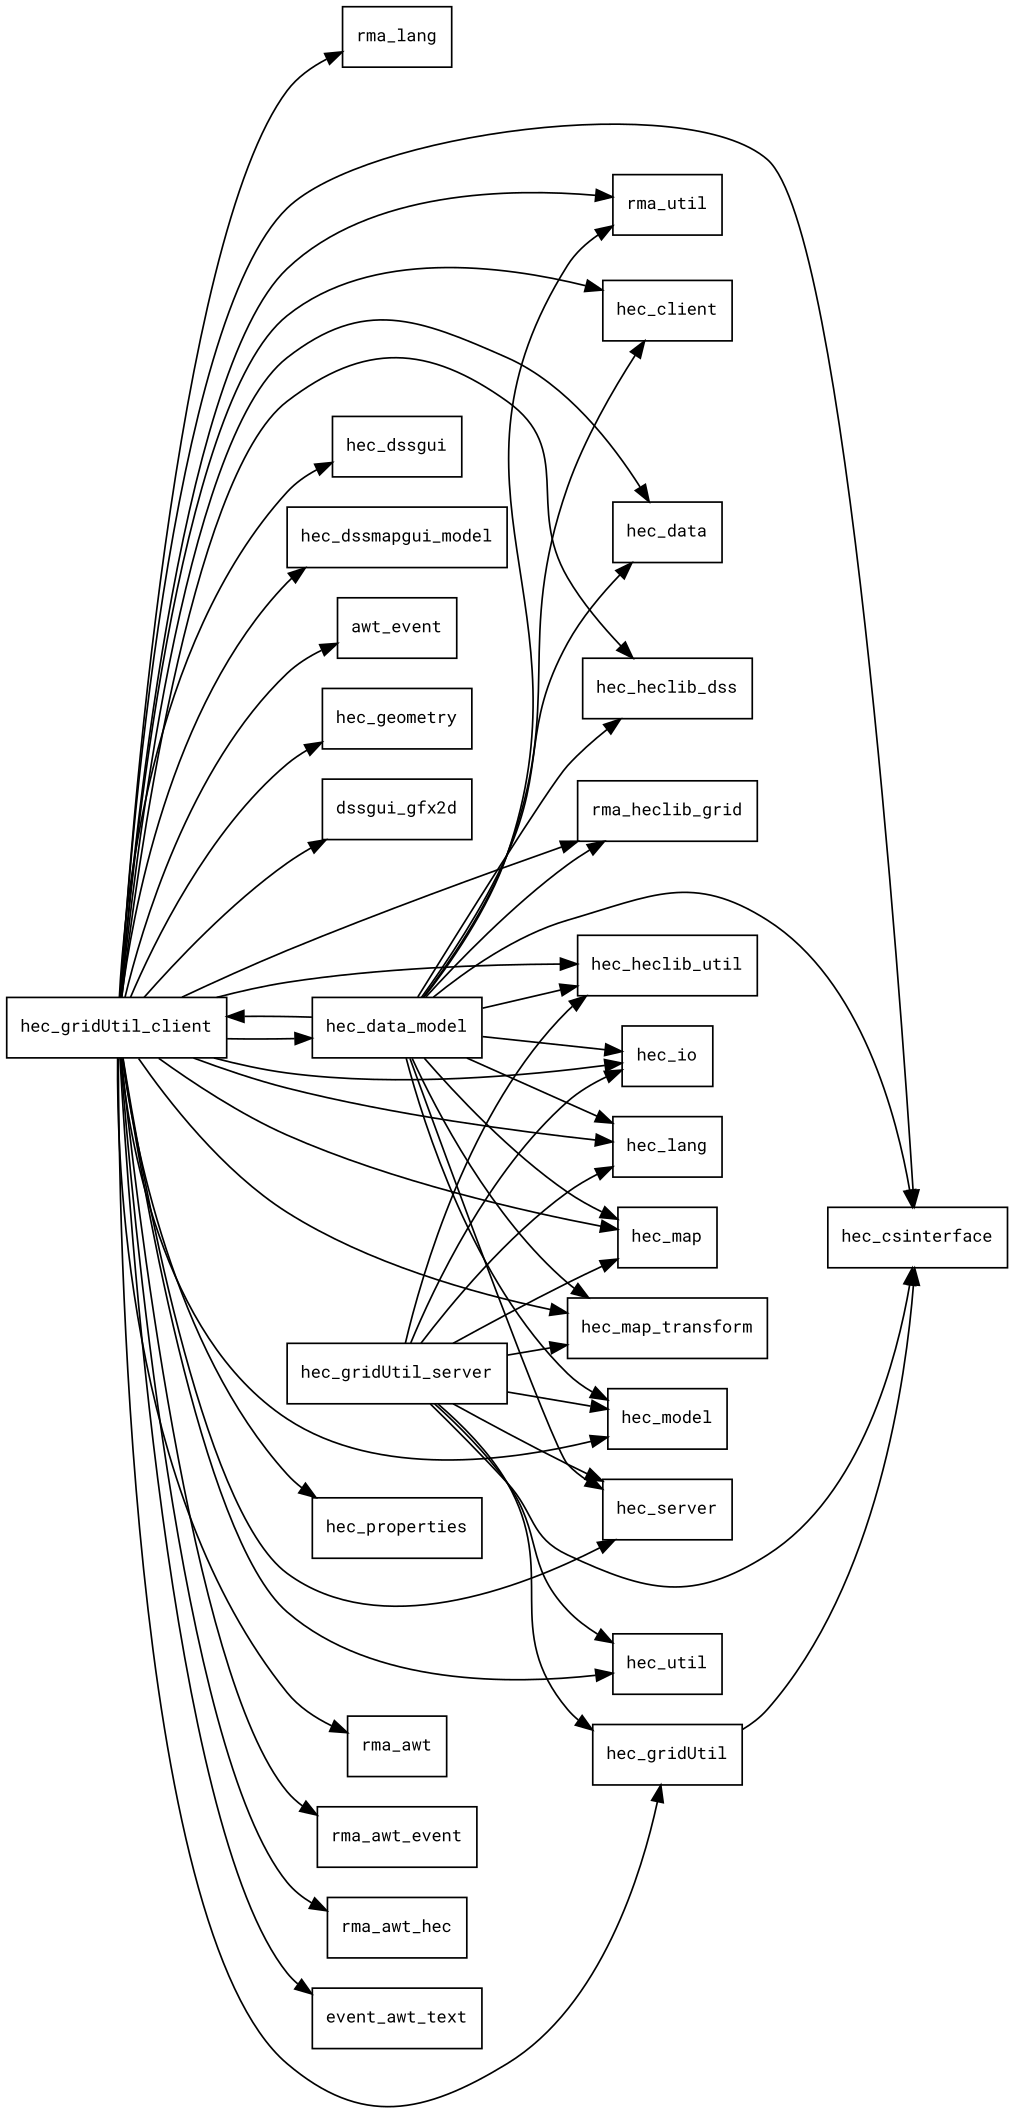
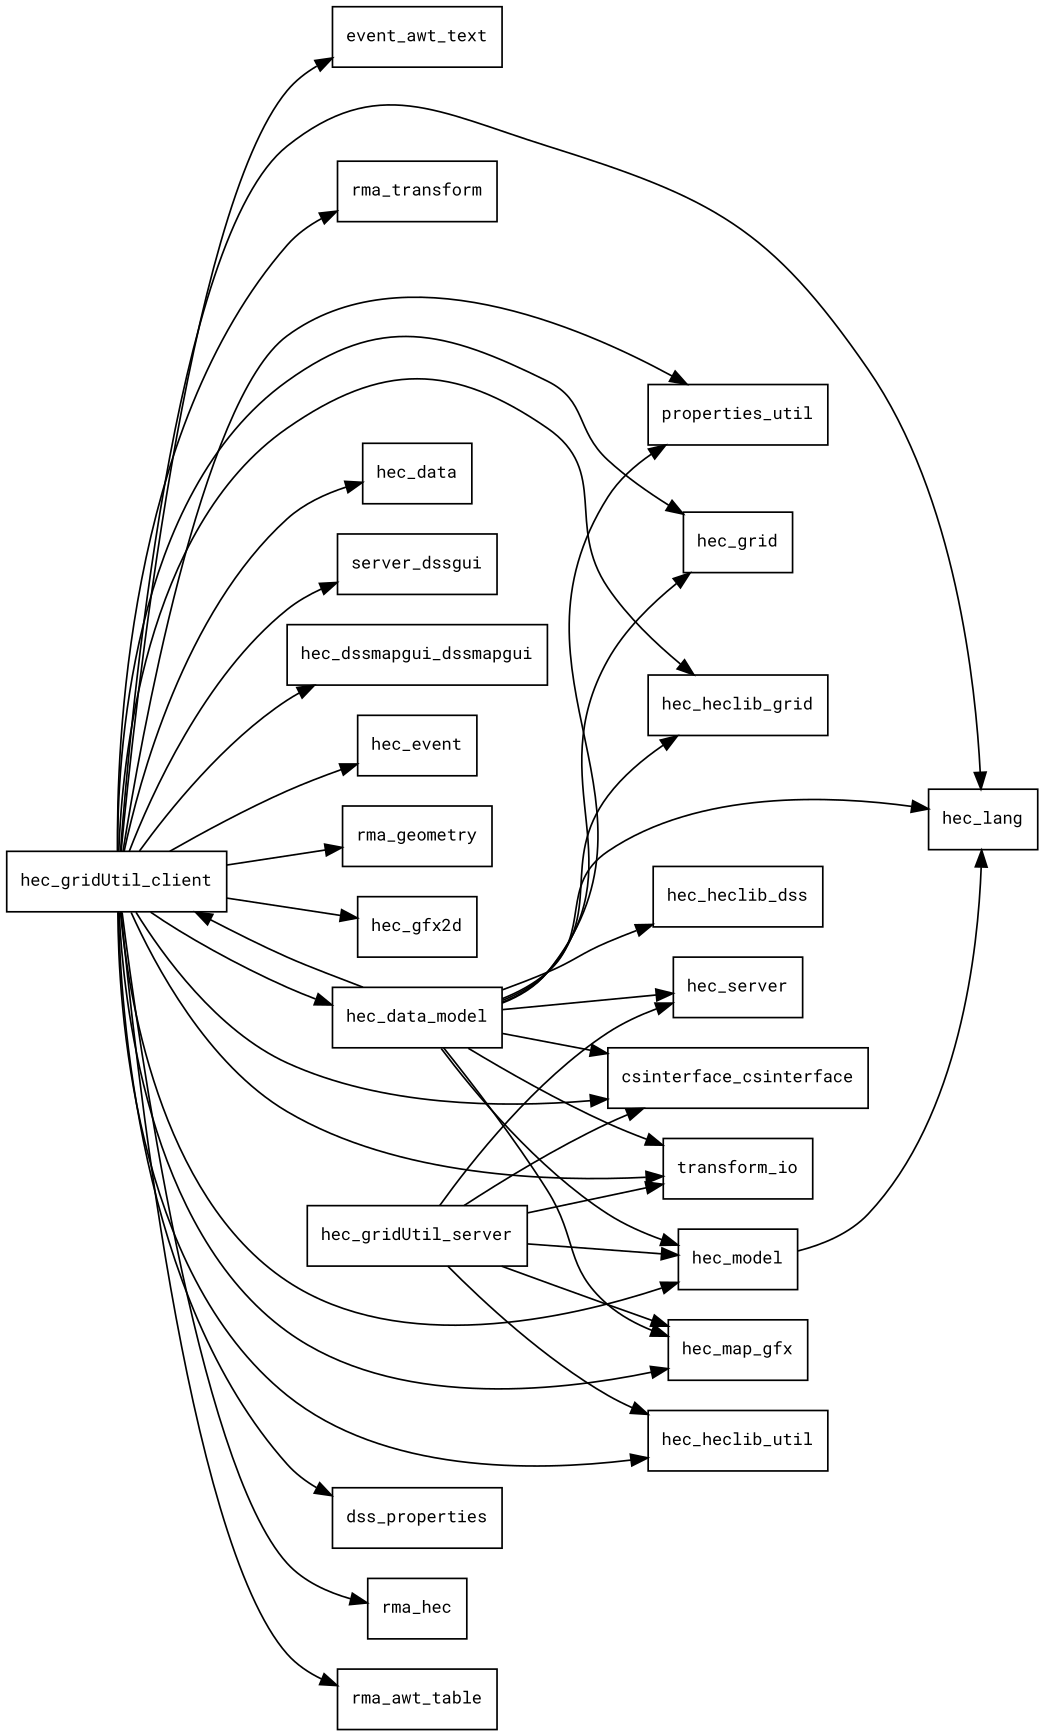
node "rma_lang": label "rma_lang" -> "rma_transform"
node "rma_util": label "rma_util" -> "properties_util"
node "hec_client": label "hec_client" -> "hec_grid"
edge "hec_gridUtil_client" -> "hec_heclib_dss": removed
node "hec_dssgui": label "hec_dssgui" -> "server_dssgui"
node "hec_dssmapgui_model": label "hec_dssmapgui_model" -> "hec_dssmapgui_dssmapgui"
node "awt_event": label "awt_event" -> "hec_event"
edge "hec_data_model" -> "hec_data": removed
node "hec_geometry": label "hec_geometry" -> "rma_geometry"
node "dssgui_gfx2d": label "dssgui_gfx2d" -> "hec_gfx2d"
node "rma_heclib_grid": label "rma_heclib_grid" -> "hec_heclib_grid"
edge "hec_data_model" -> "hec_heclib_util": removed
node "hec_io": label "hec_io" -> "transform_io"
node "hec_map": removed
node "hec_csinterface": label "hec_csinterface" -> "csinterface_csinterface"
edge "hec_gridUtil_server" -> "hec_lang": now "hec_model" -> "hec_lang"
node "hec_map_transform": label "hec_map_transform" -> "hec_map_gfx"
edge "hec_gridUtil_client" -> "hec_server": removed
node "hec_properties": label "hec_properties" -> "dss_properties"
node "hec_util": removed
node "rma_awt": label "rma_awt" -> "rma_hec"
node "hec_gridUtil": removed
node "rma_awt_event": removed
node "rma_awt_hec": label "rma_awt_hec" -> "rma_awt_table"
